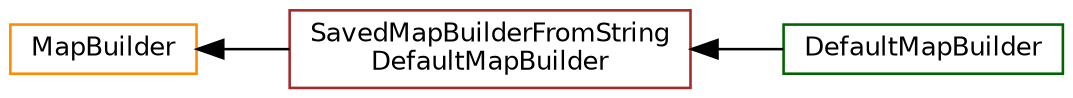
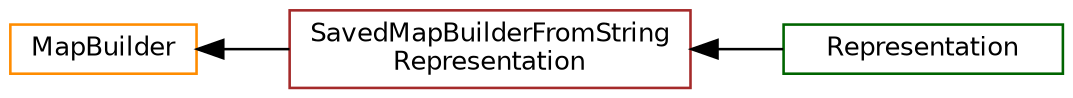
node "SavedMapBuilderFromString DefaultMapBuilder": label "SavedMapBuilderFromString DefaultMapBuilder" -> "SavedMapBuilderFromString Representation"
node "DefaultMapBuilder": label "DefaultMapBuilder" -> "Representation"
